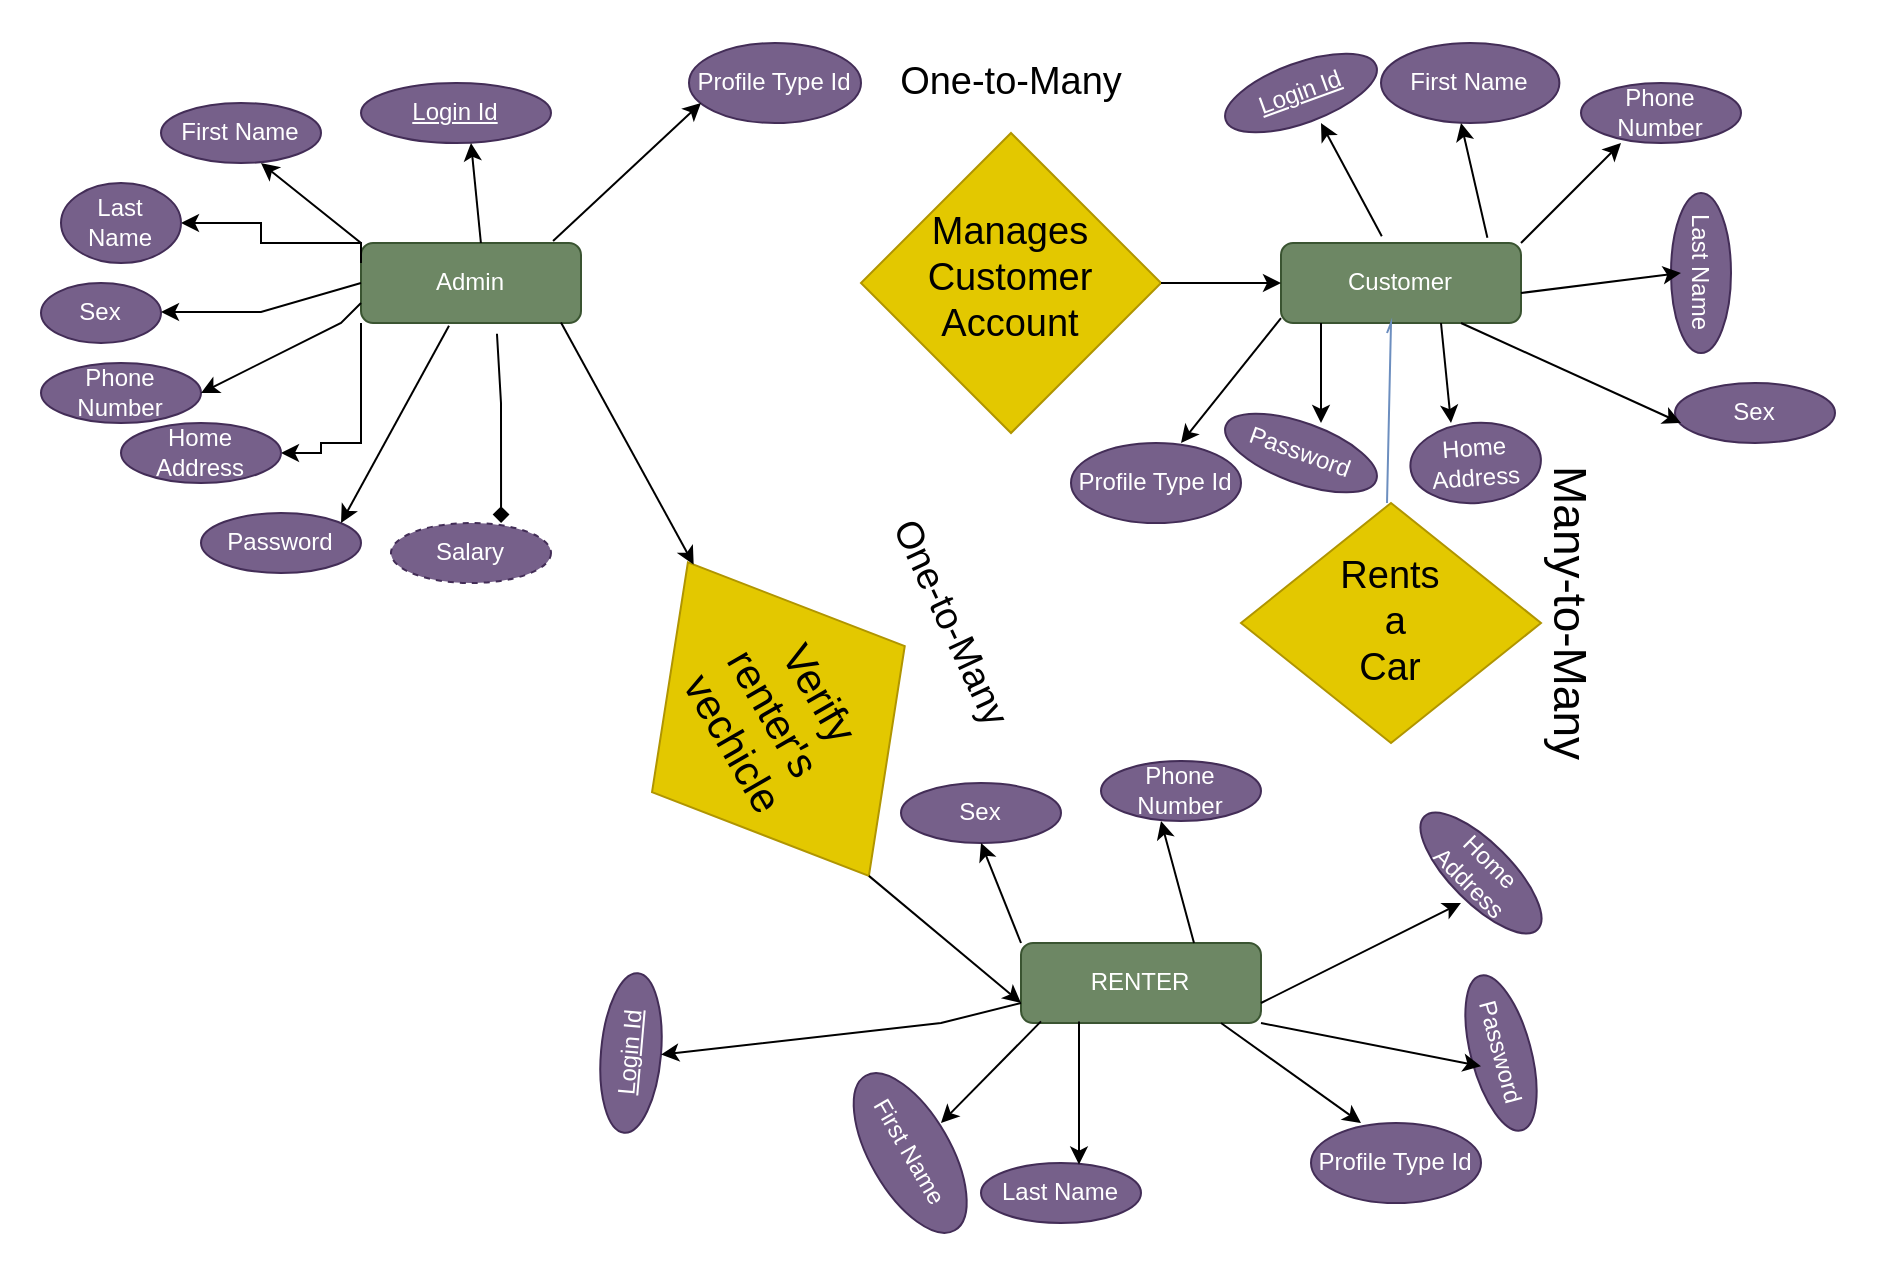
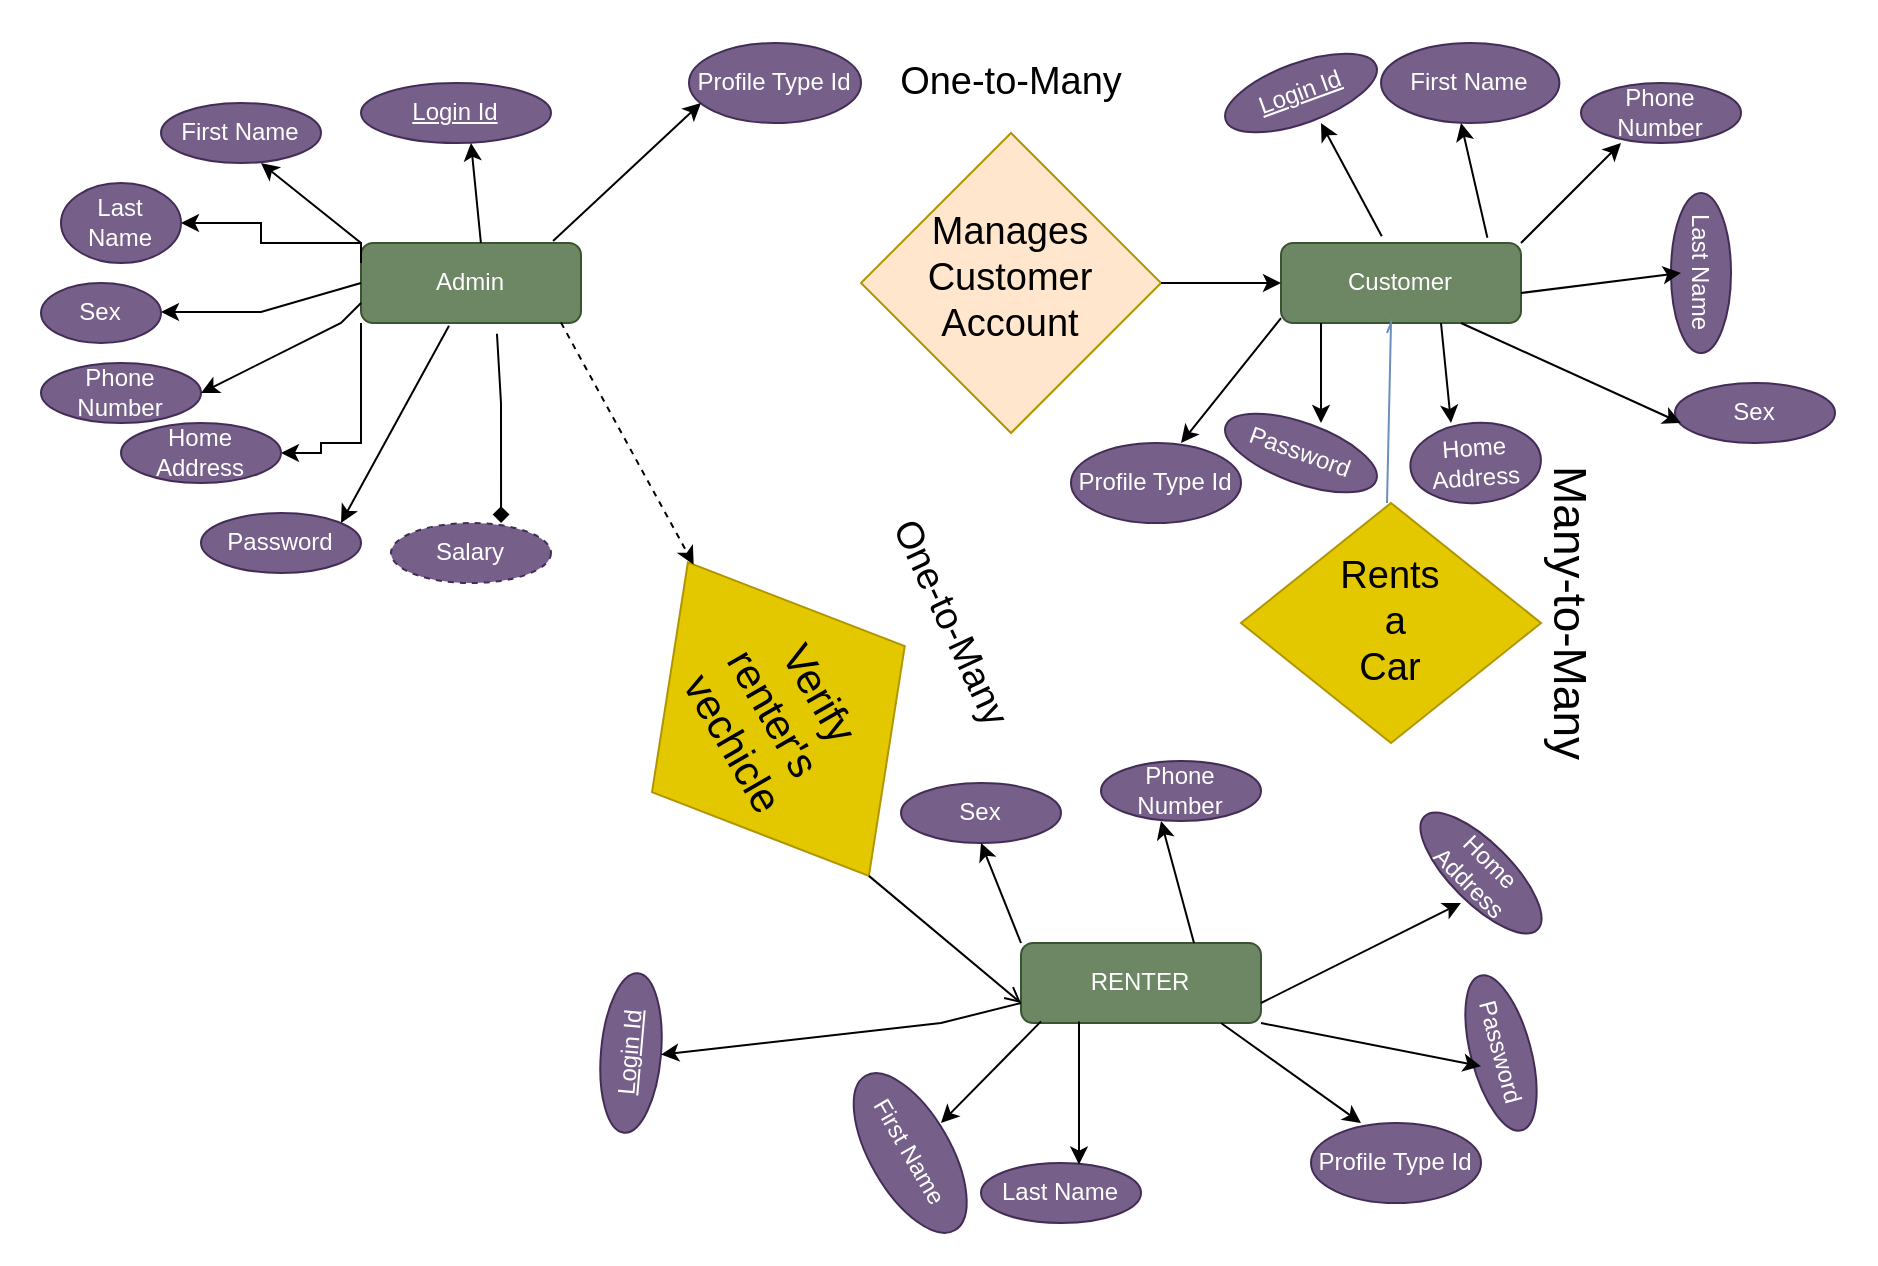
node "Manages Customer Account": fillcolor #e3c800 -> #ffe6cc
edge "Admin" -> "Verifyrenter's vechicle": style solid -> dashed
edge "Verifyrenter's vechicle" -> "RENTER": arrowhead classic -> open
